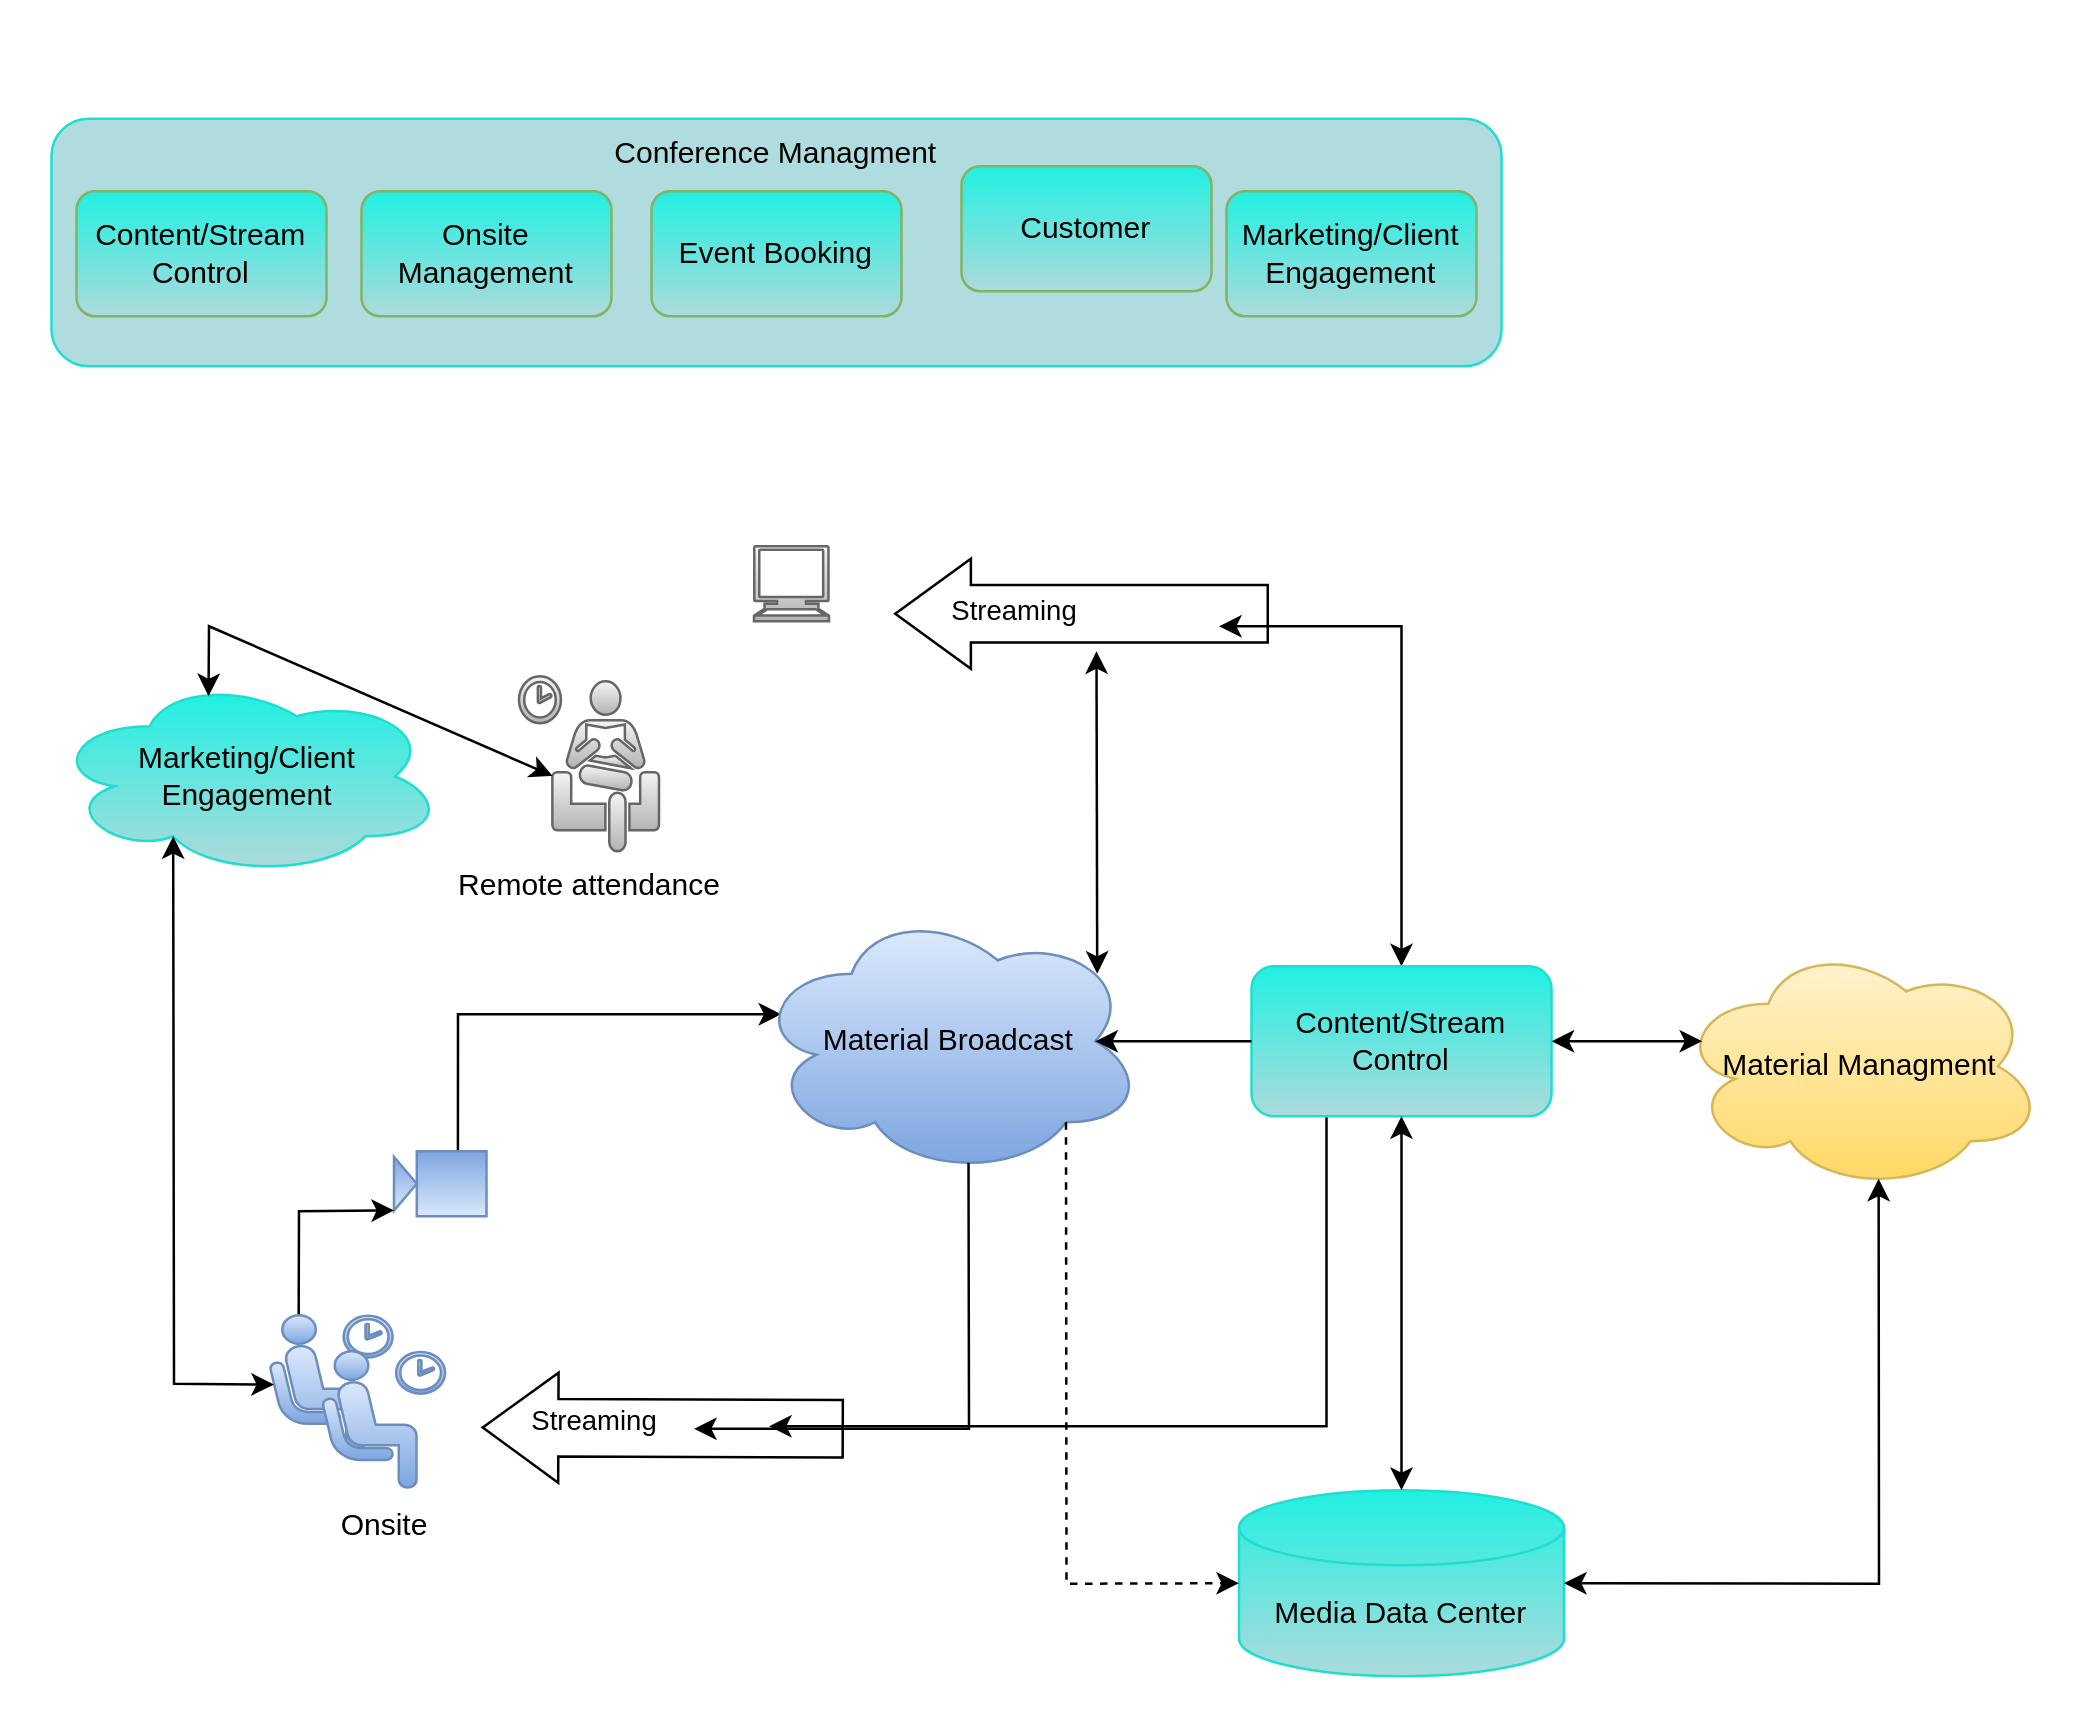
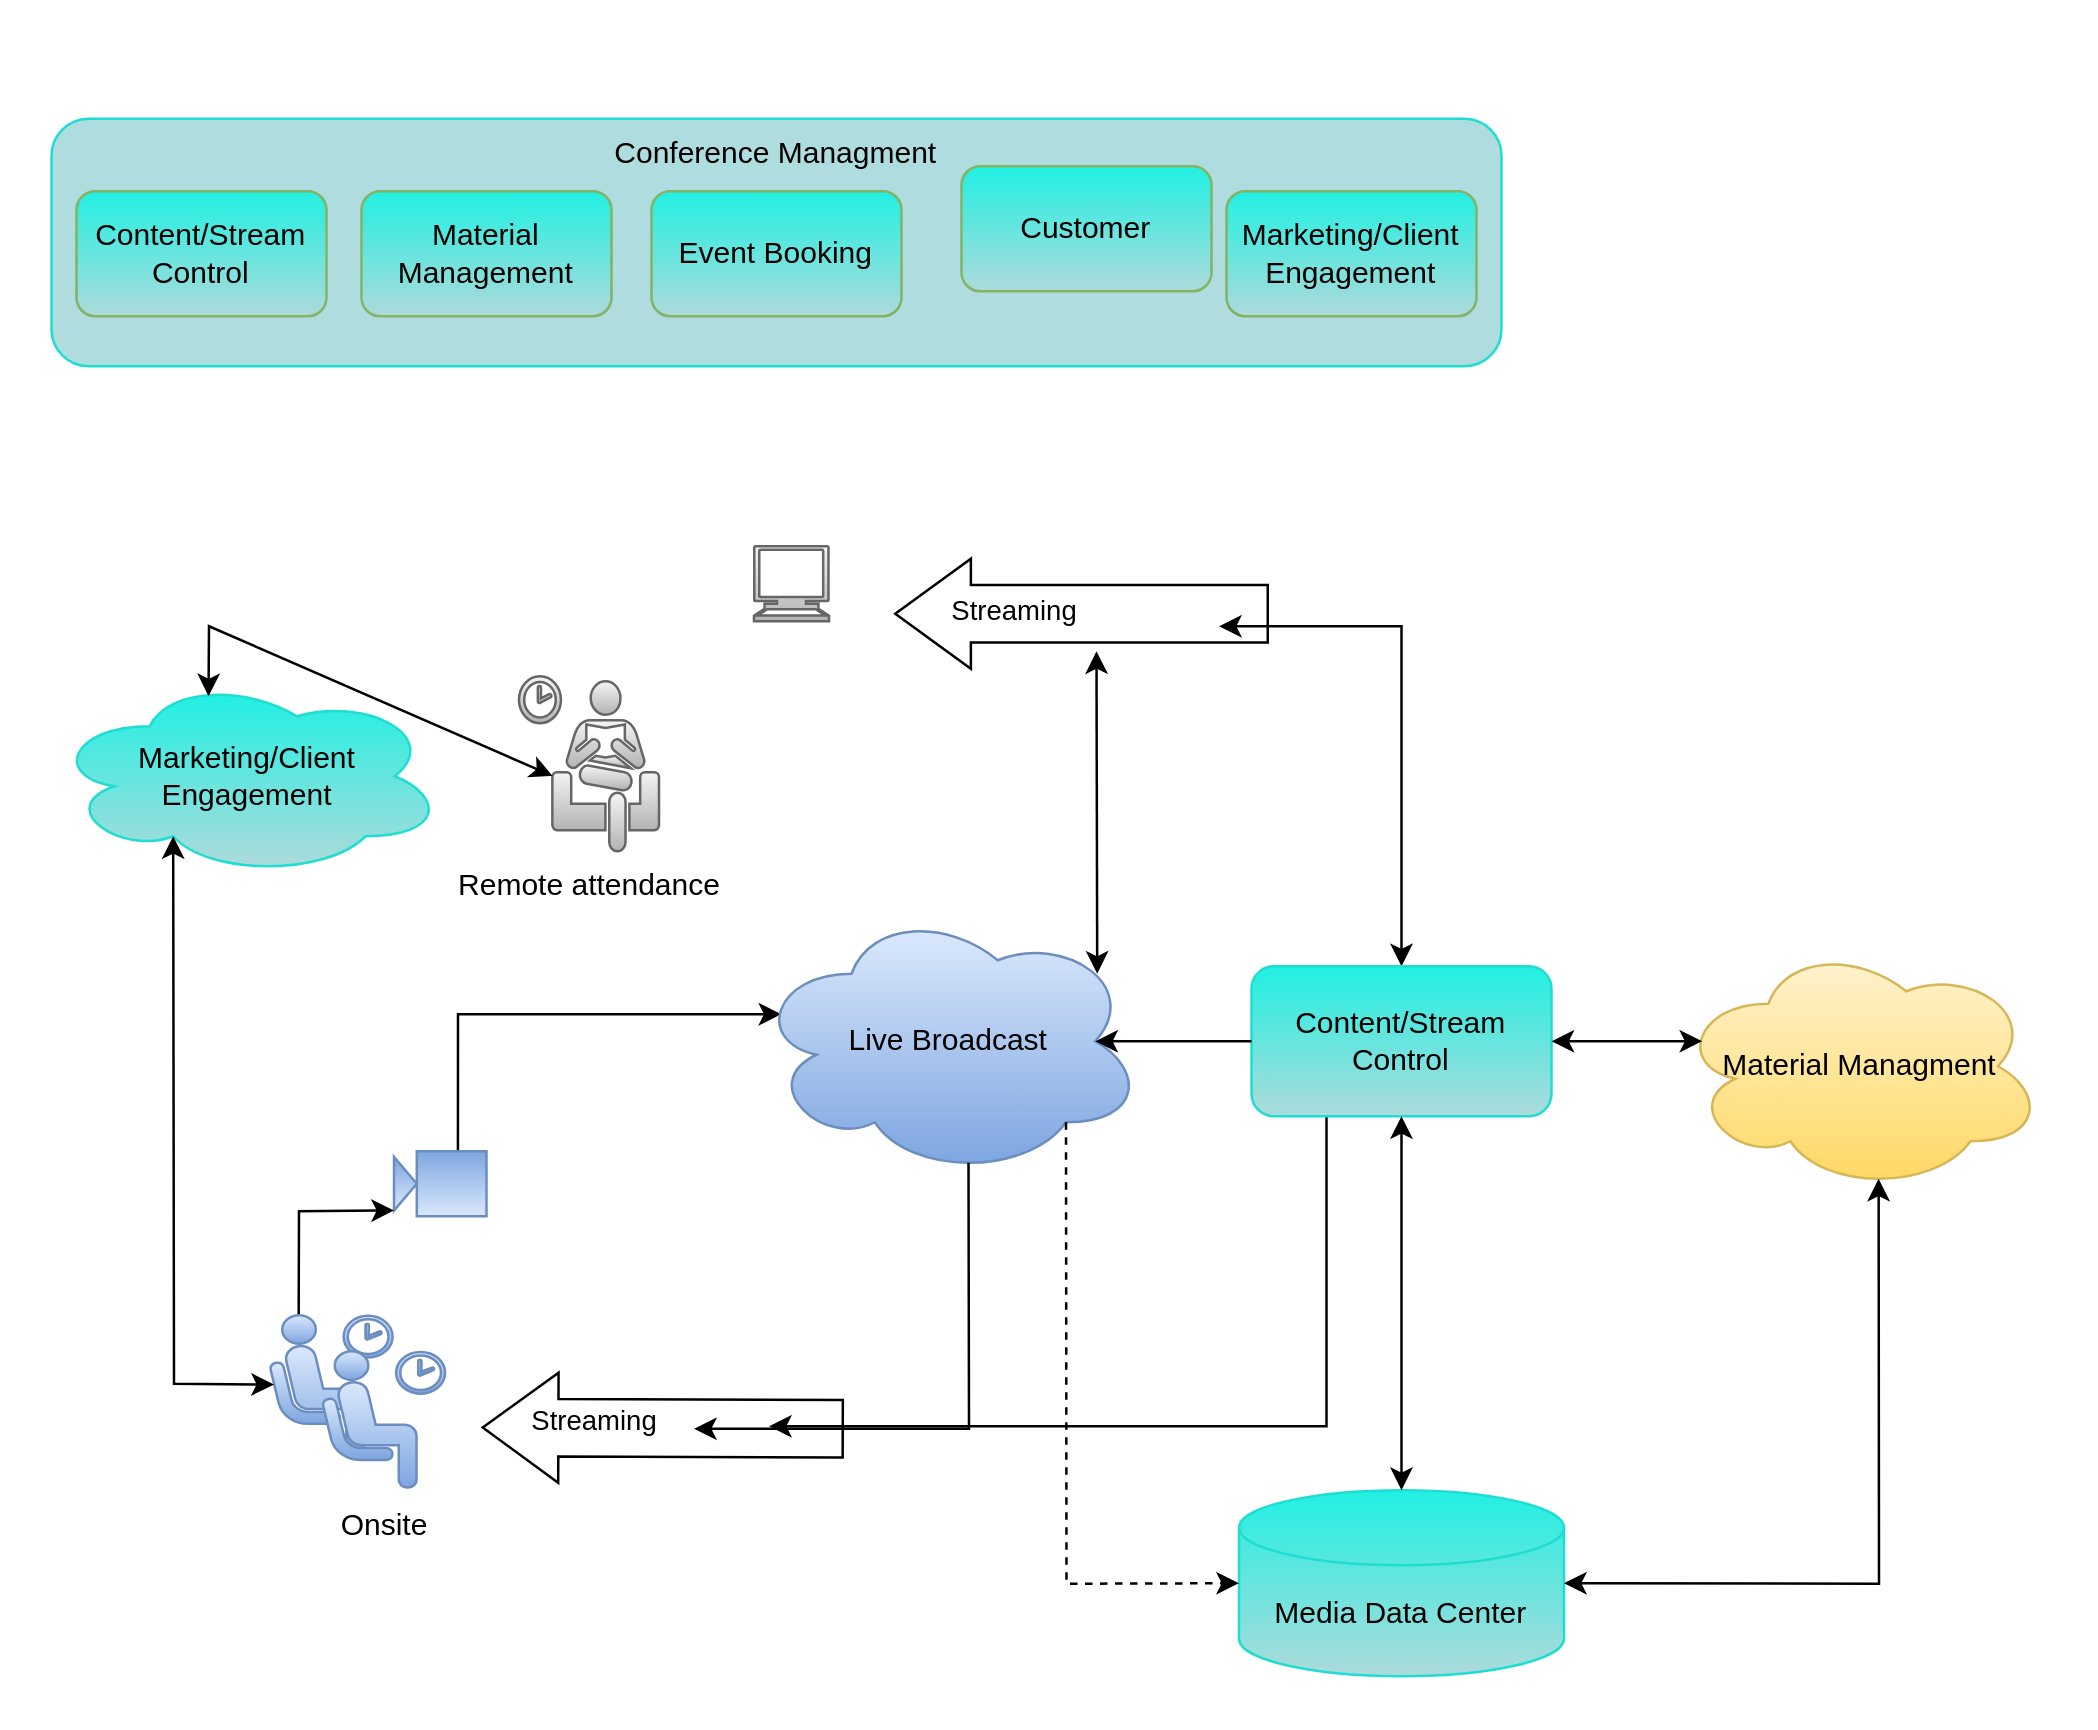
node "Onsite Management": label "Onsite Management" -> "Material Management"
node "Material Broadcast": label "Material Broadcast" -> "Live Broadcast"
